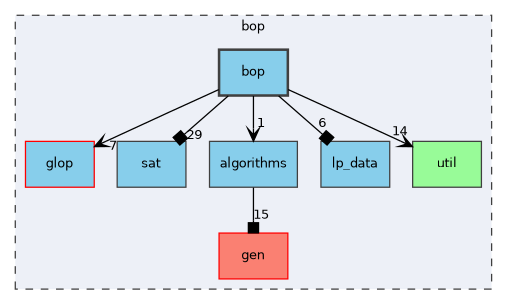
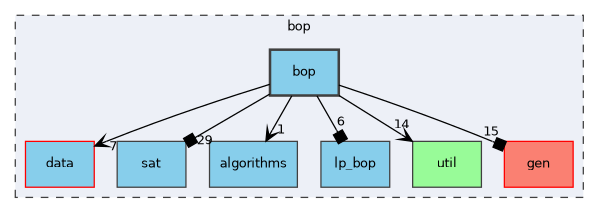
node "glop": label "glop" -> "data"
node "lp_data": label "lp_data" -> "lp_bop"
edge "algorithms" -> "gen": now "bop" -> "gen"
